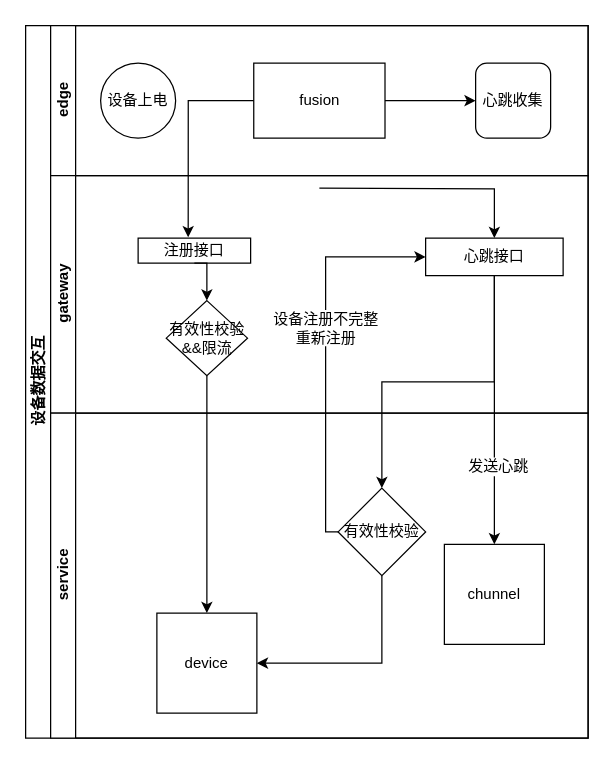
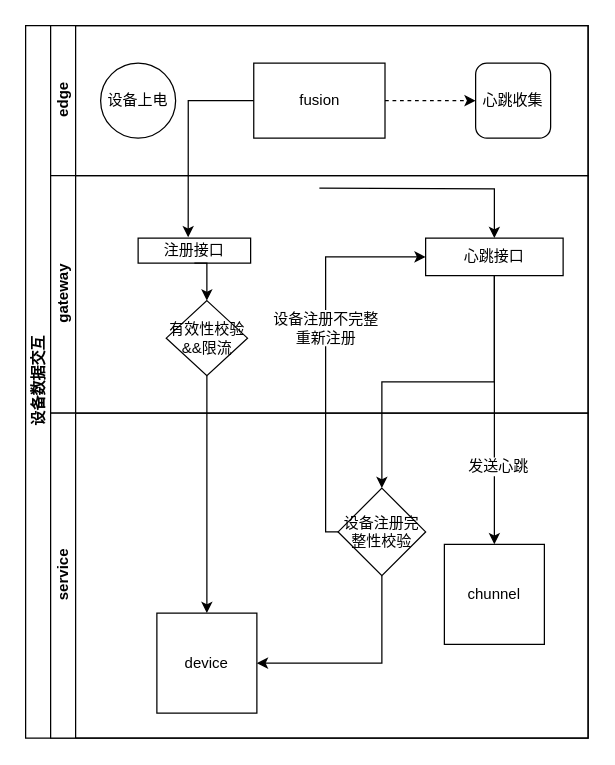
edge "fusion" -> "心跳收集": style solid -> dashed
node "有效性校验": label "有效性校验" -> "设备注册完整性校验"
